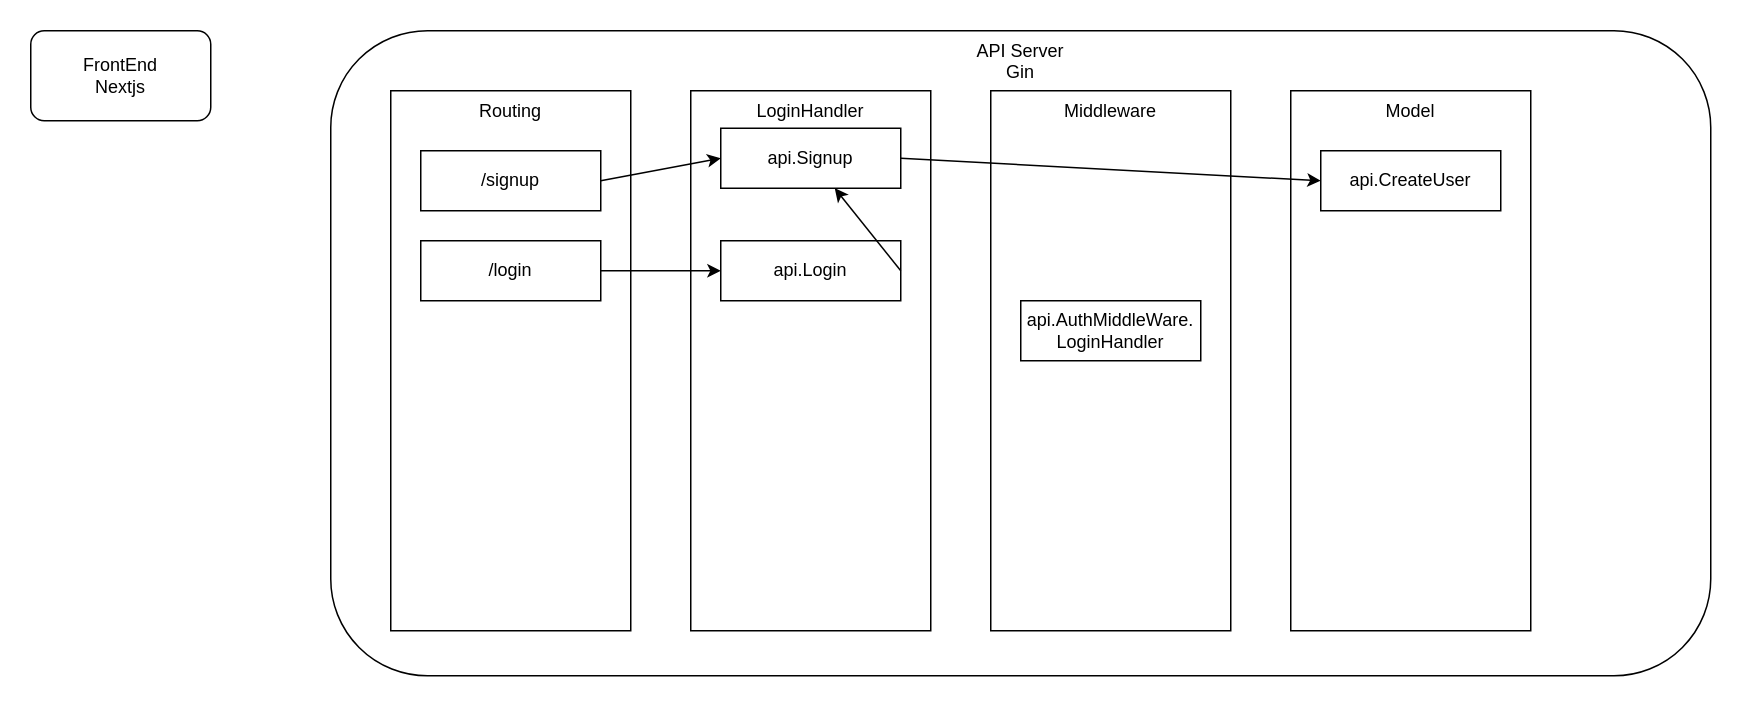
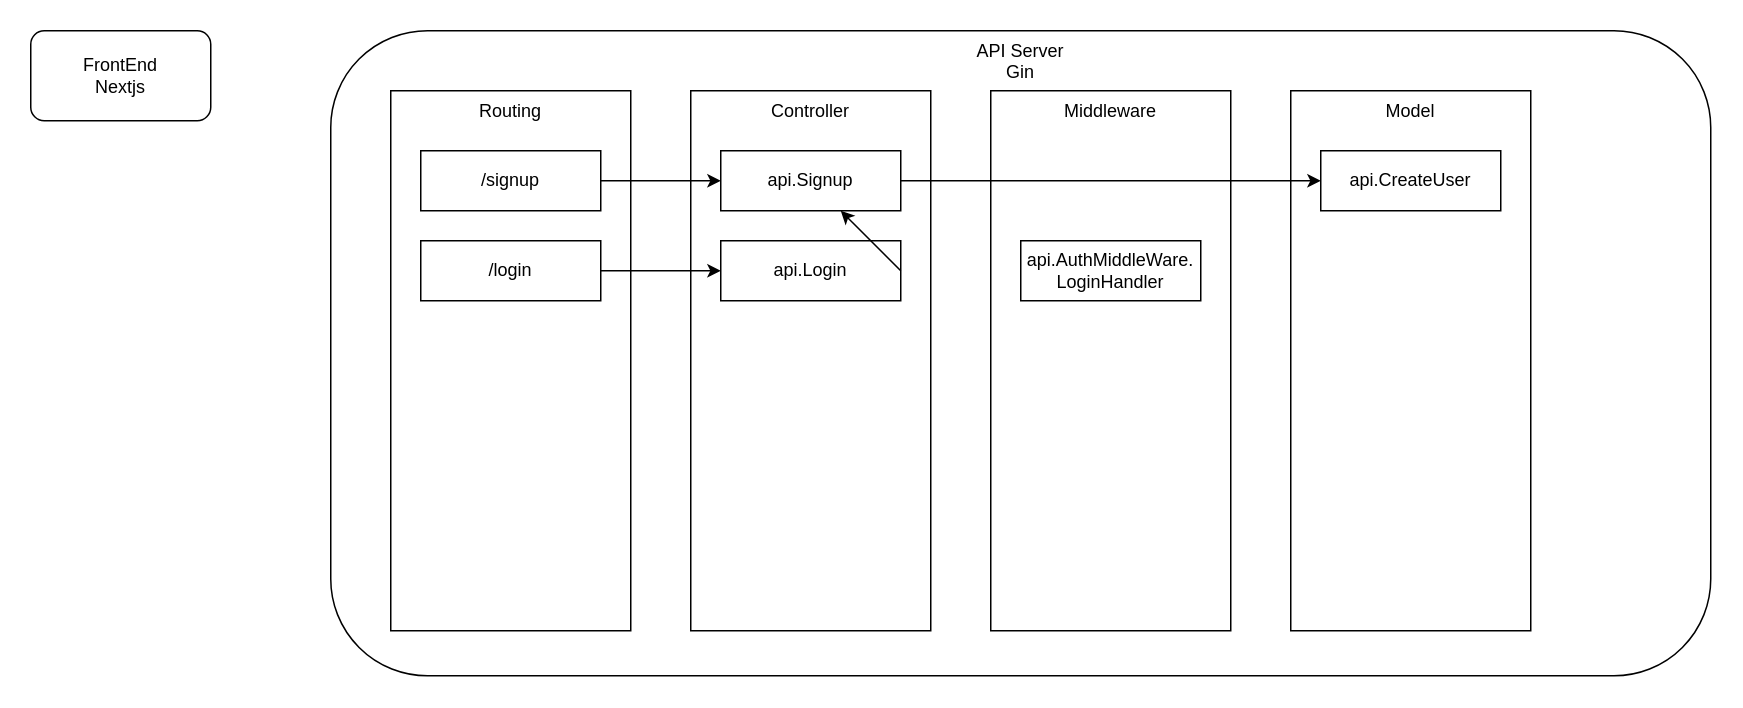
node "LoginHandler": label "LoginHandler" -> "Controller"
node "api.Signup": moved (811, 158) -> (811, 181)
node "api.AuthMiddleWare. LoginHandler": moved (1111, 331) -> (1111, 271)
